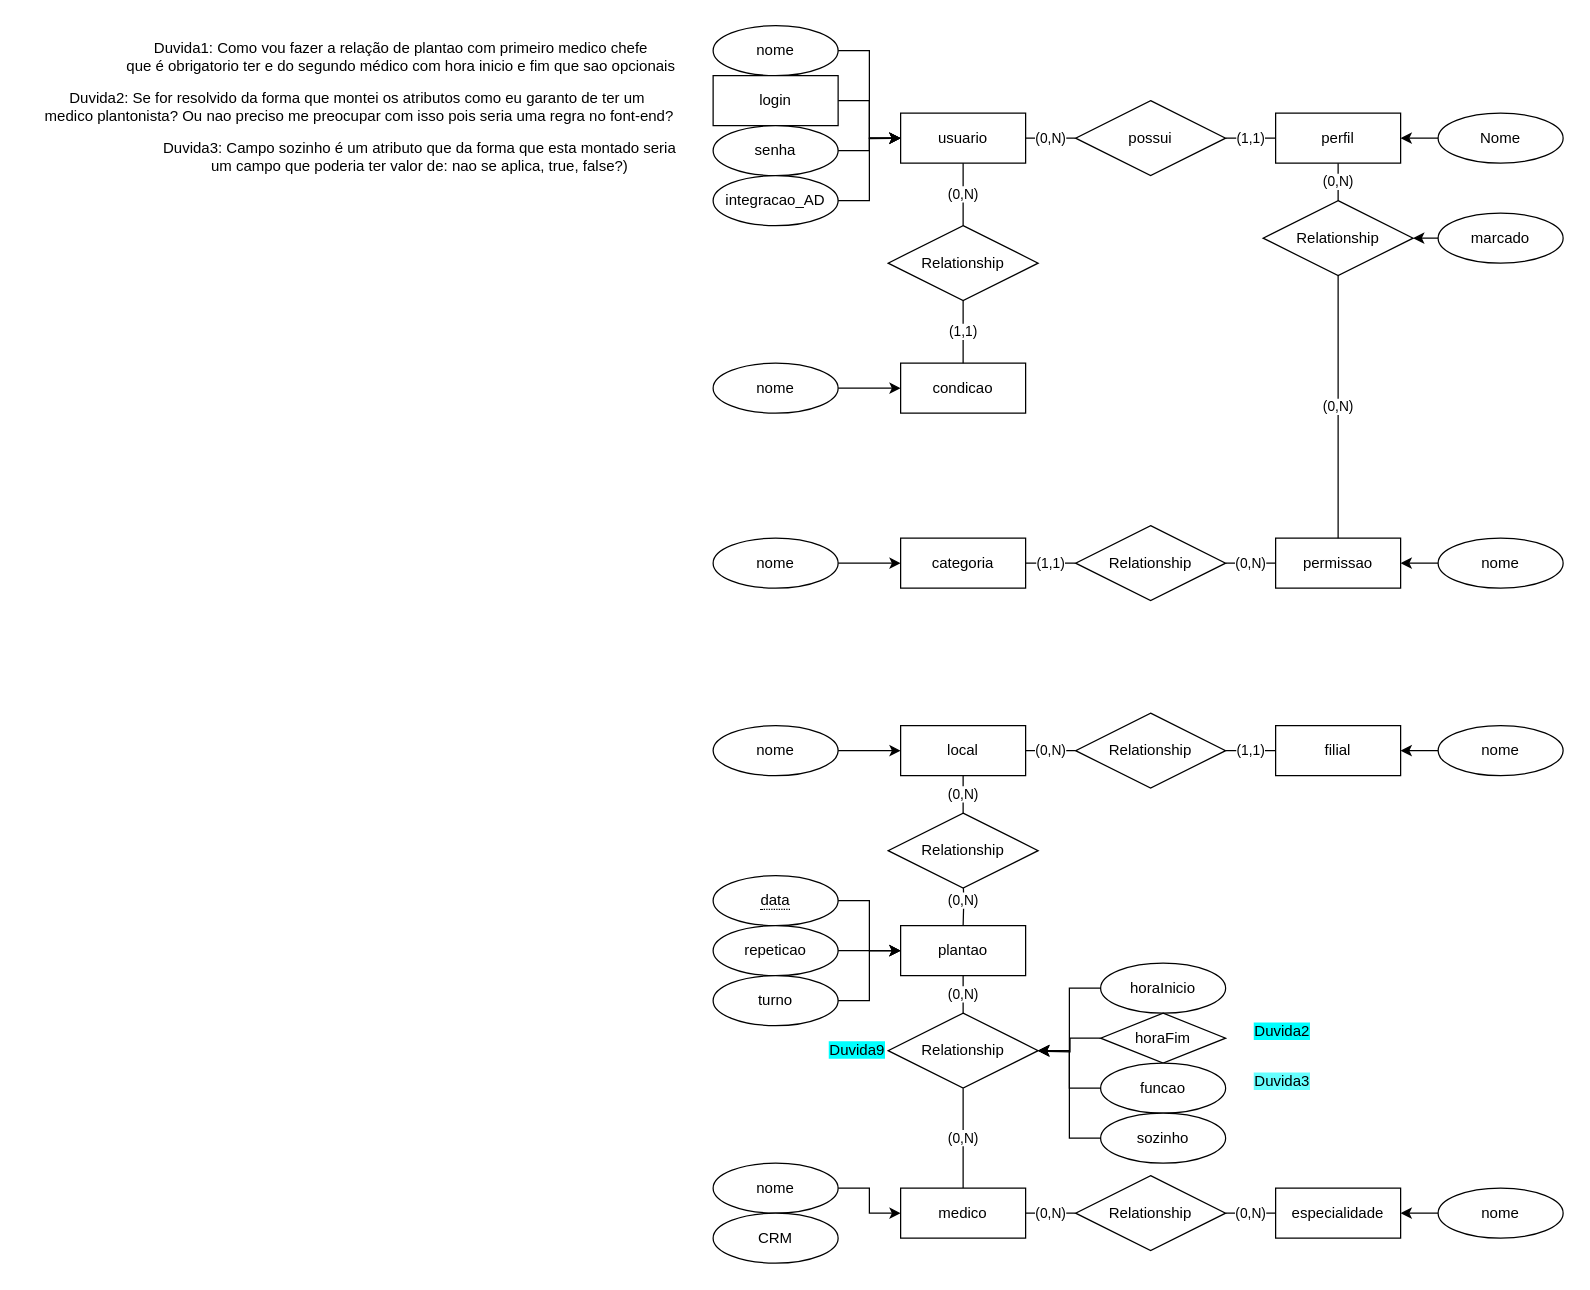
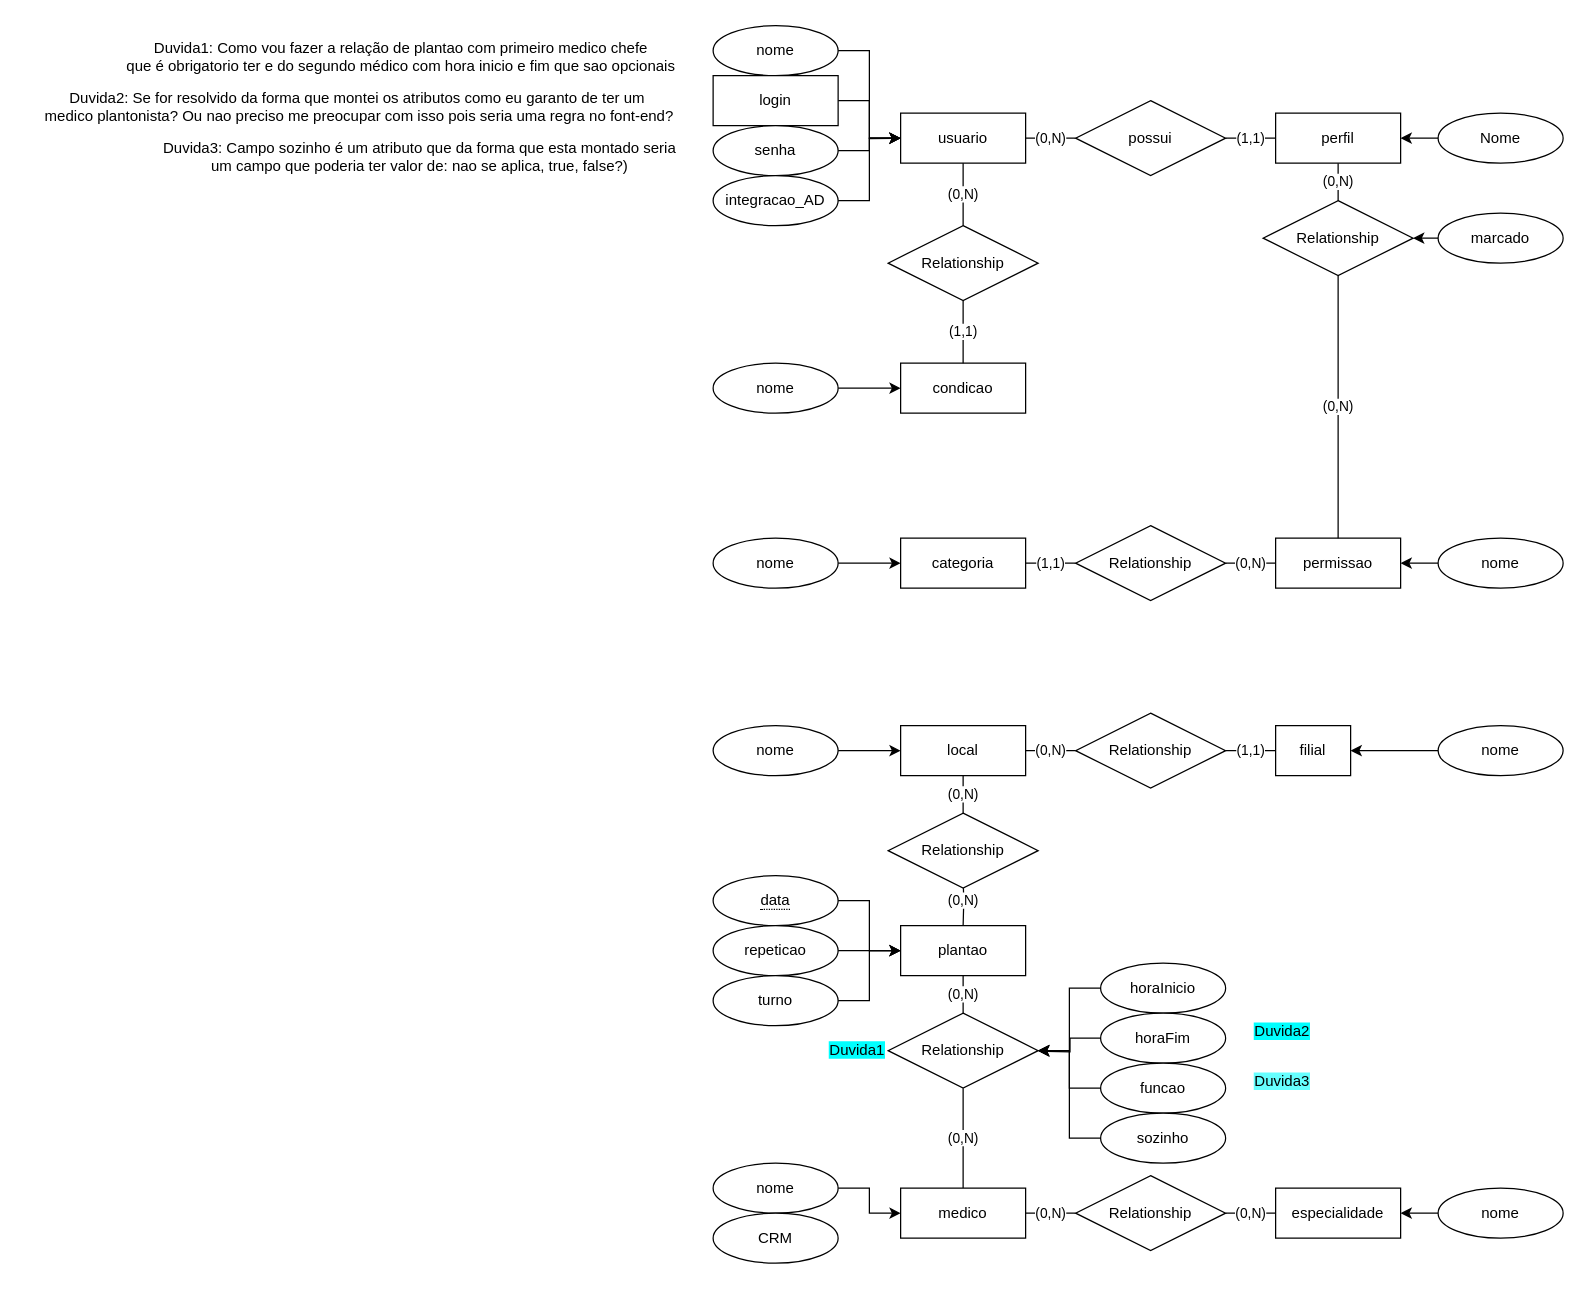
node "filial": size 125x50 -> 75x50
node "horaFim": shape diamond -> ellipse
node "Duvida9": label "Duvida9" -> "Duvida1"
